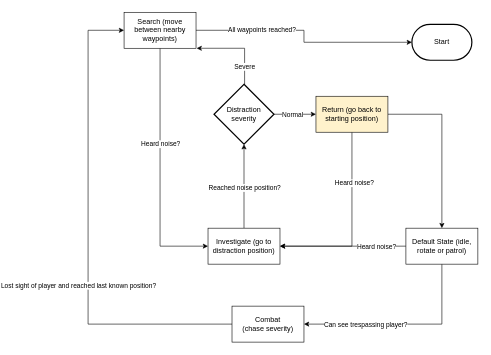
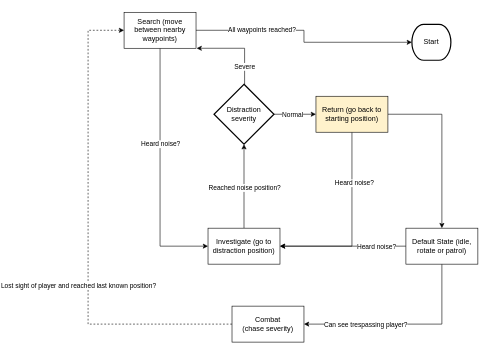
node "Start": size 60x36 -> 39x36
edge "Combat (chase severity)" -> "Search (move between nearby waypoints)": style solid -> dashed
